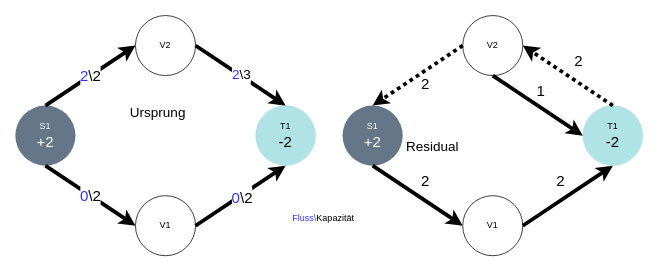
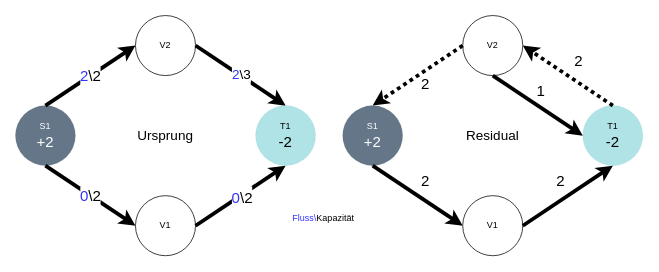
node "Ursprung": moved (158, 113) -> (165, 135)
node "Residual": moved (432, 147) -> (492, 135)
